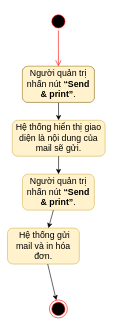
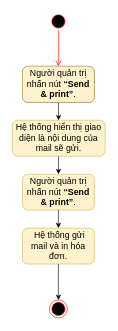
node "Hệ thống gửi mail và in hóa đơn.": moved (44, 246) -> (59, 246)
